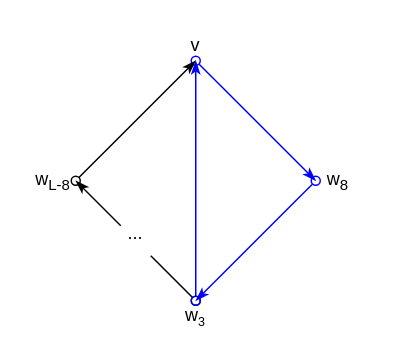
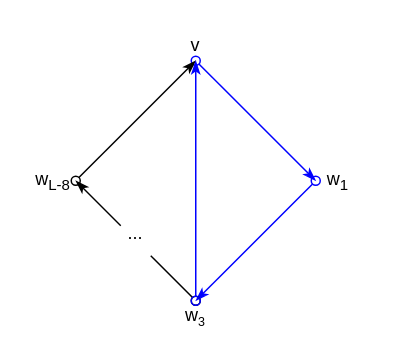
node "w8": label "w8" -> "w1"
